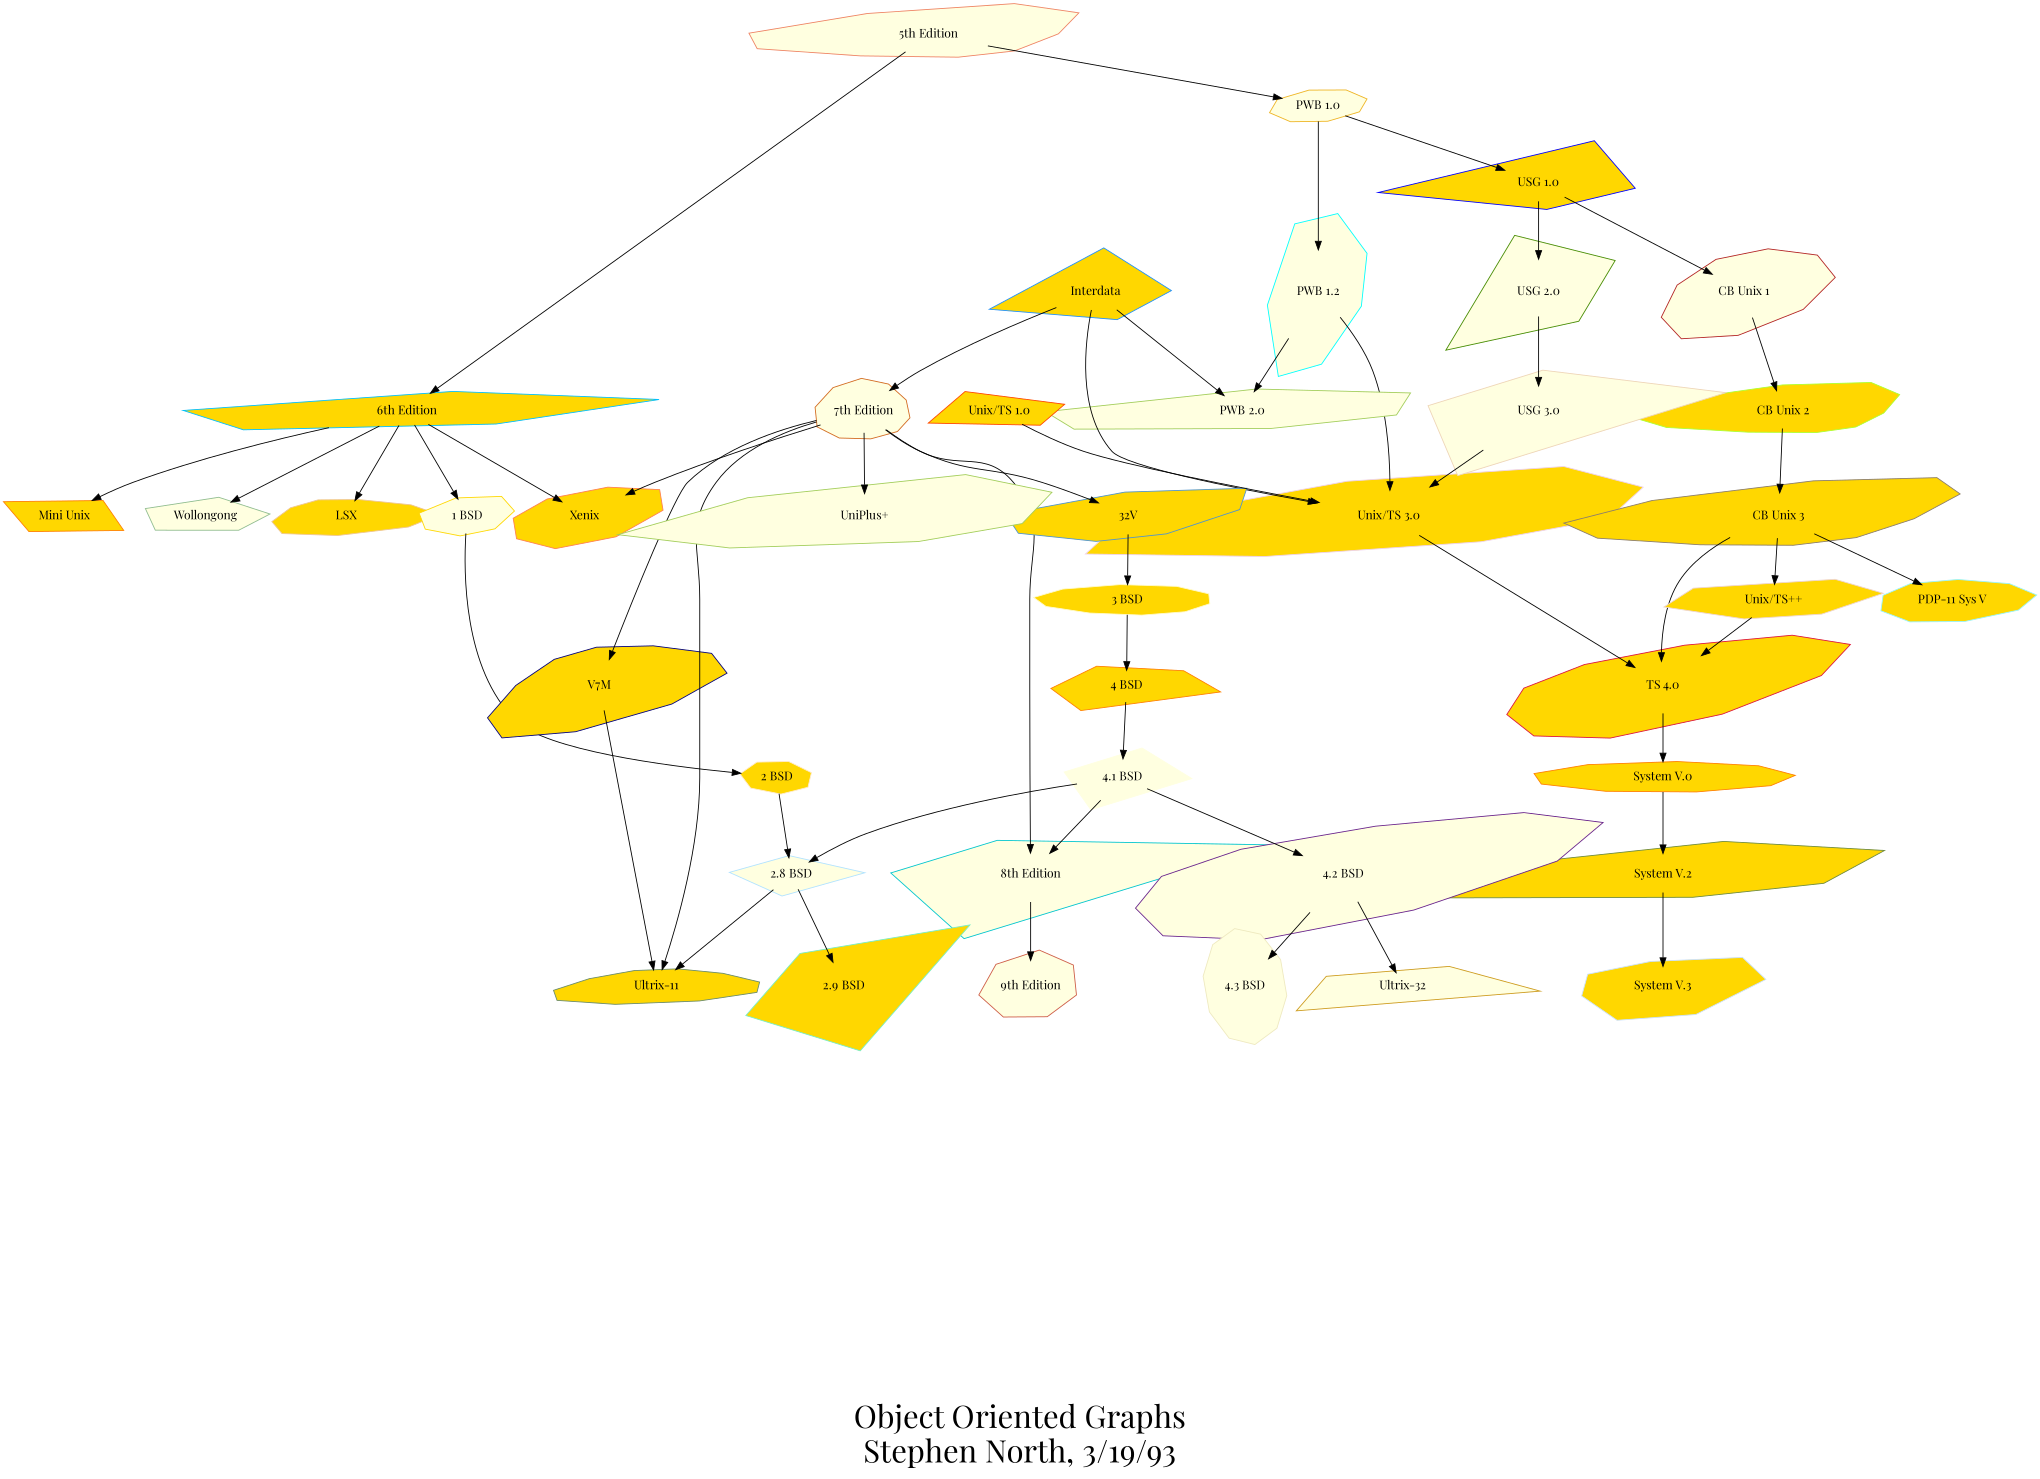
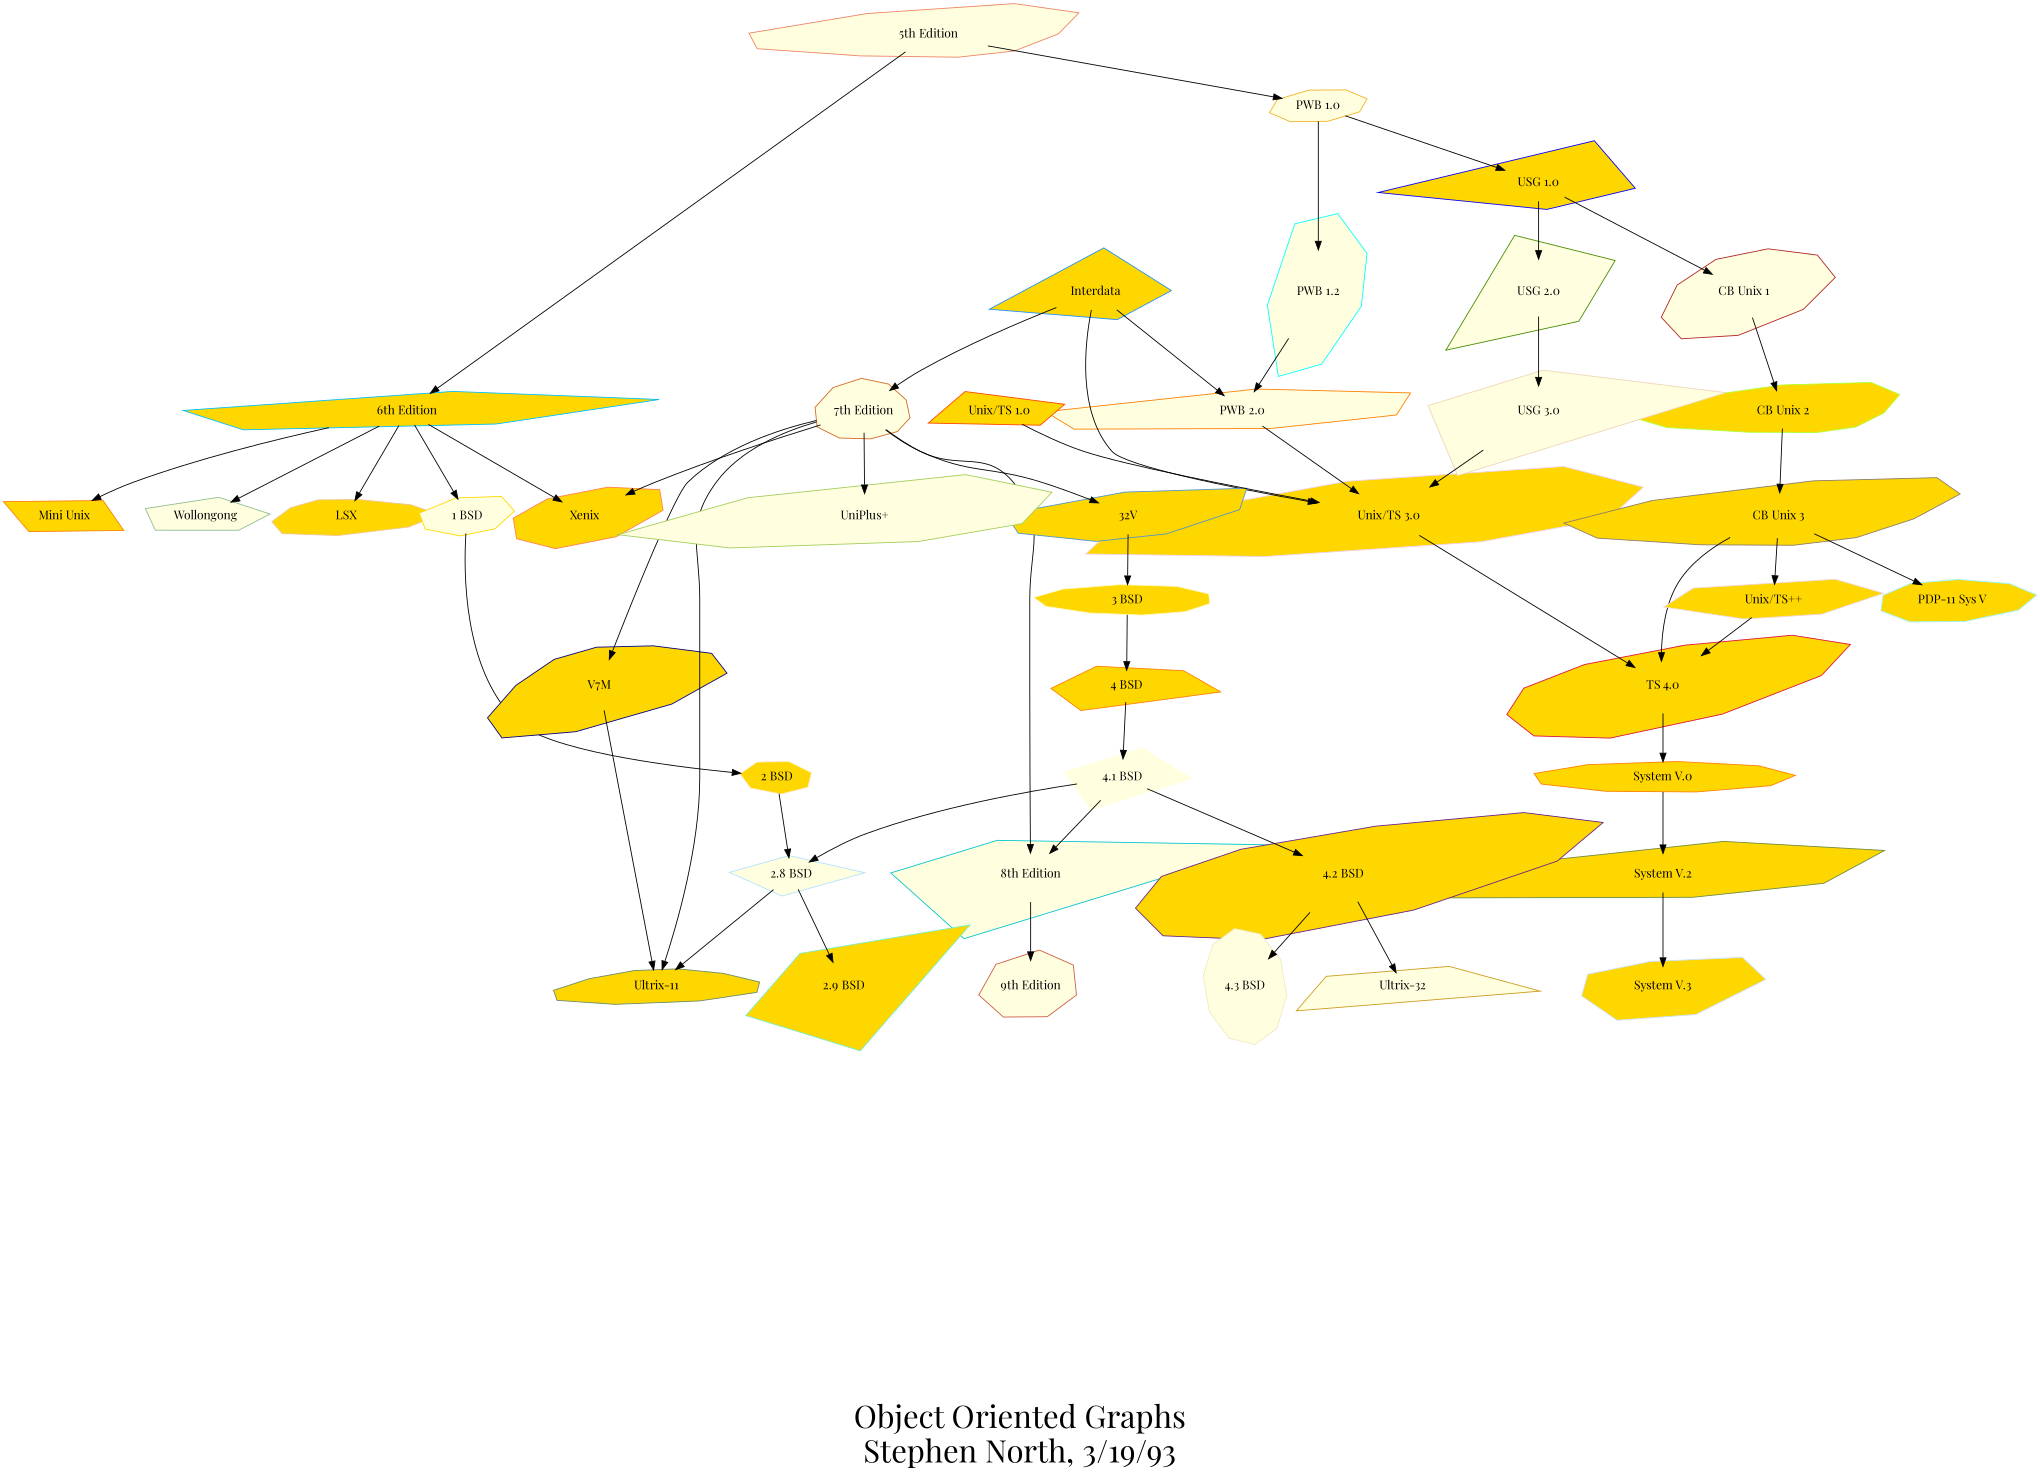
edge "PWB 1.2" -> "Unix/TS 3.0": now "PWB 2.0" -> "Unix/TS 3.0"
node "PWB 2.0": color darkolivegreen3 -> darkorange1
node "4.2 BSD": fillcolor lightyellow -> gold
